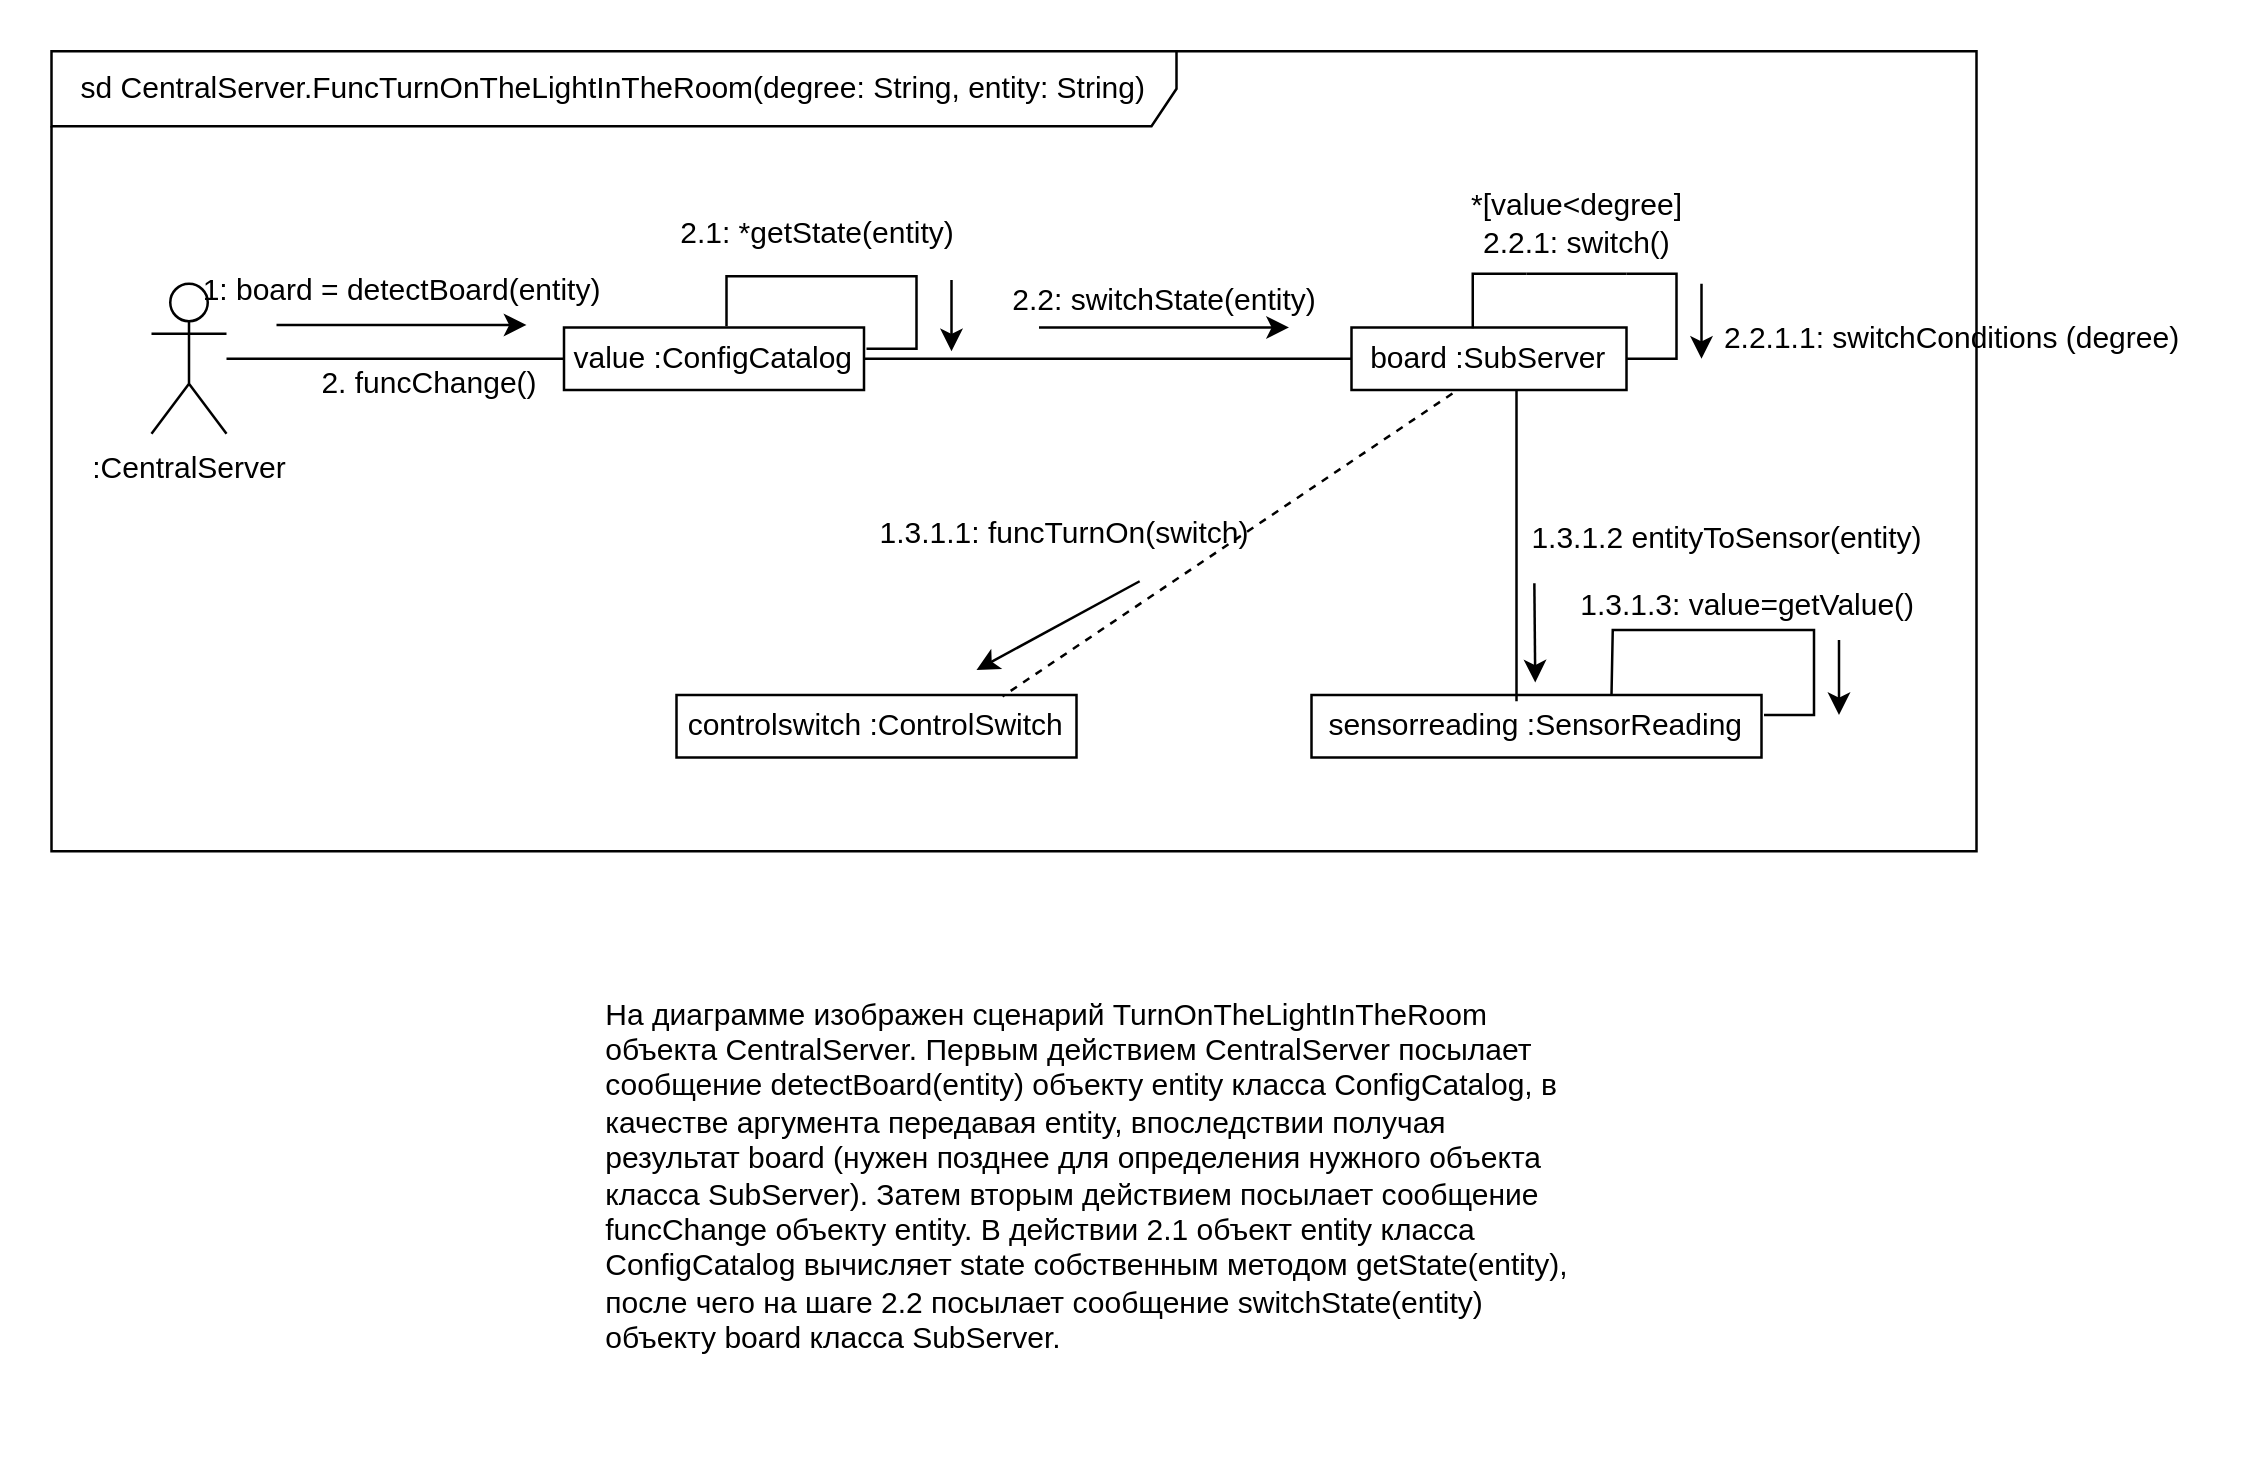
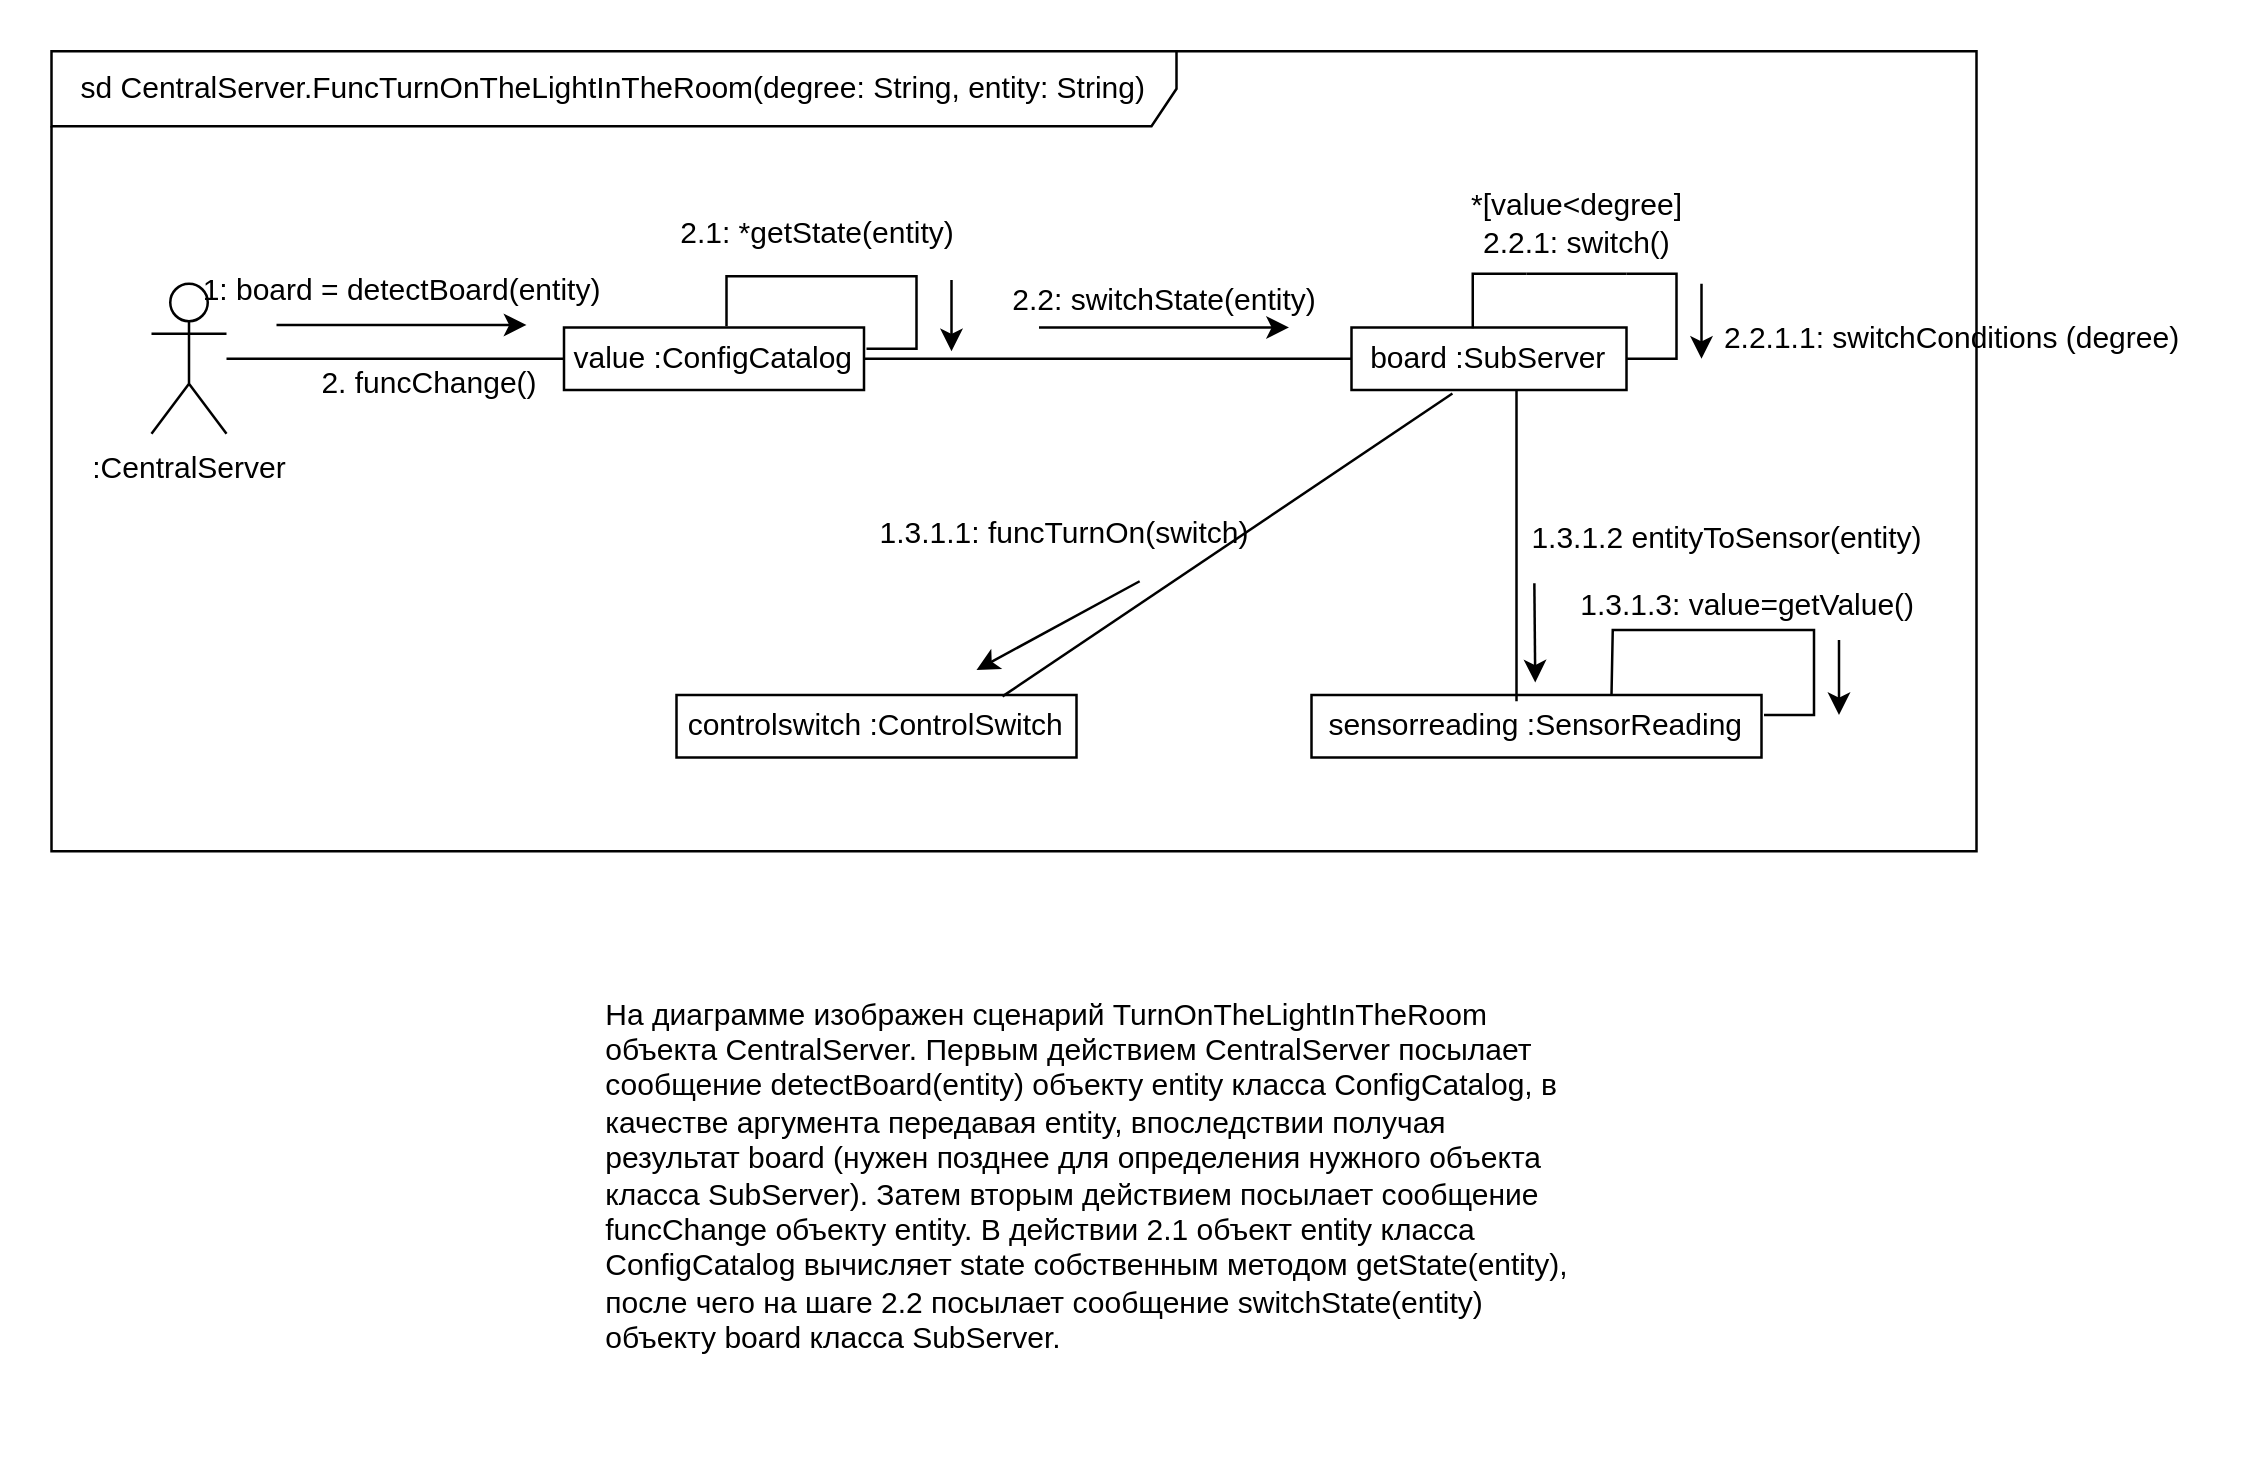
edge "board :SubServer" -- "controlswitch :ControlSwitch": style dashed -> solid
